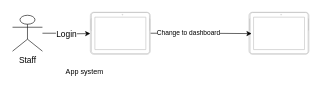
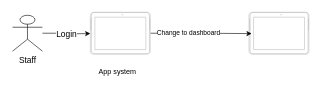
node "App system": moved (84, 72) -> (117, 72)
